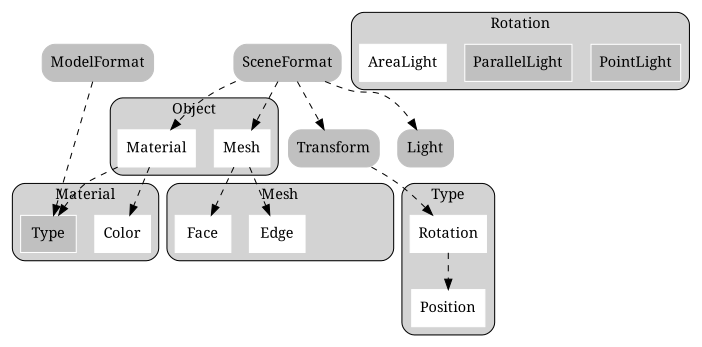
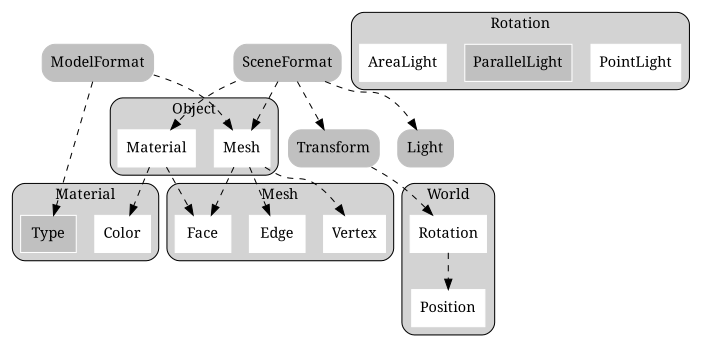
node "PointLight": fillcolor grey -> white
edge "ModelFormat" -> "Mesh": added
edge "Material" -> "Type": now "Material" -> "Face"
cluster "Type": label "Type" -> "World"
node "Vertex": added
